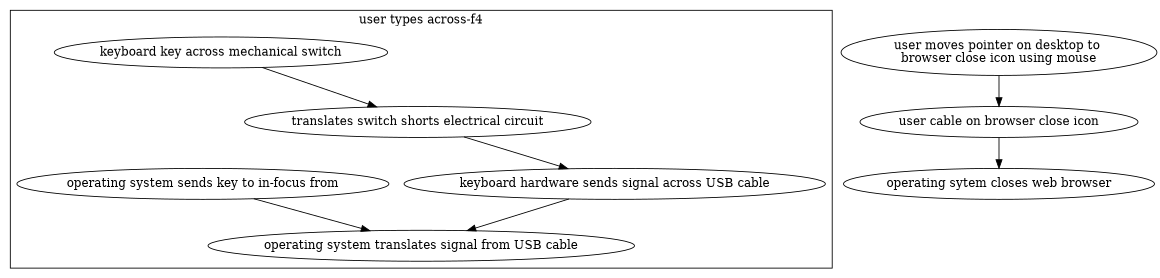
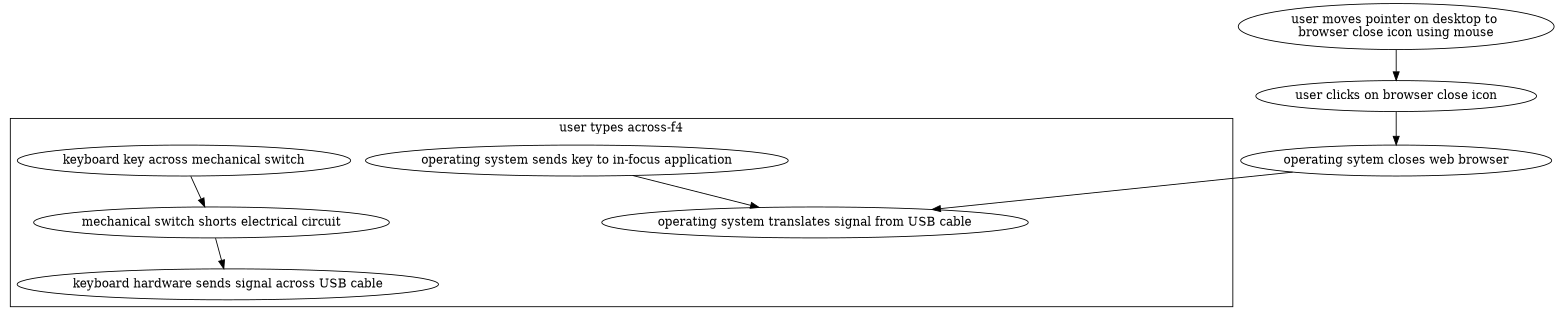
node "translates switch shorts electrical circuit": label "translates switch shorts electrical circuit" -> "mechanical switch shorts electrical circuit"
node "user cable on browser close icon": label "user cable on browser close icon" -> "user clicks on browser close icon"
node "operating system sends key to in-focus from": label "operating system sends key to in-focus from" -> "operating system sends key to in-focus application"
edge "keyboard hardware sends signal across USB cable" -> "operating system translates signal from USB cable": now "operating sytem closes web browser" -> "operating system translates signal from USB cable"
